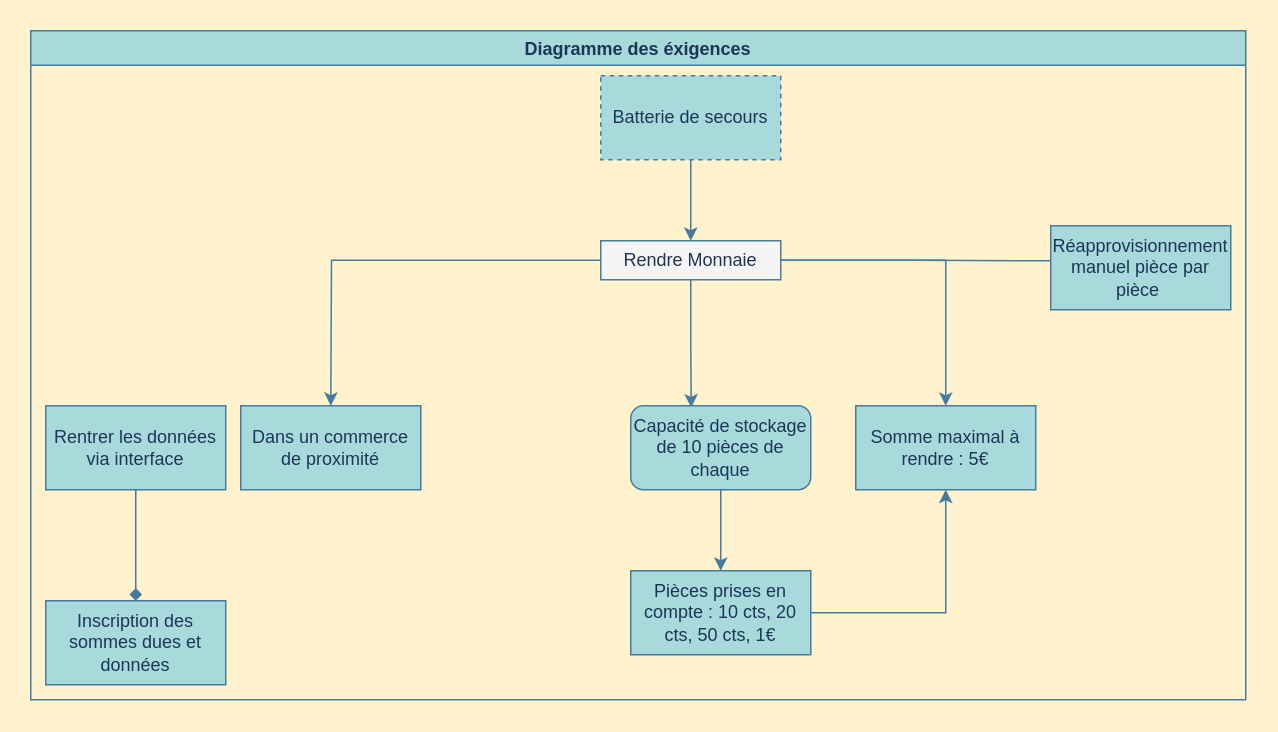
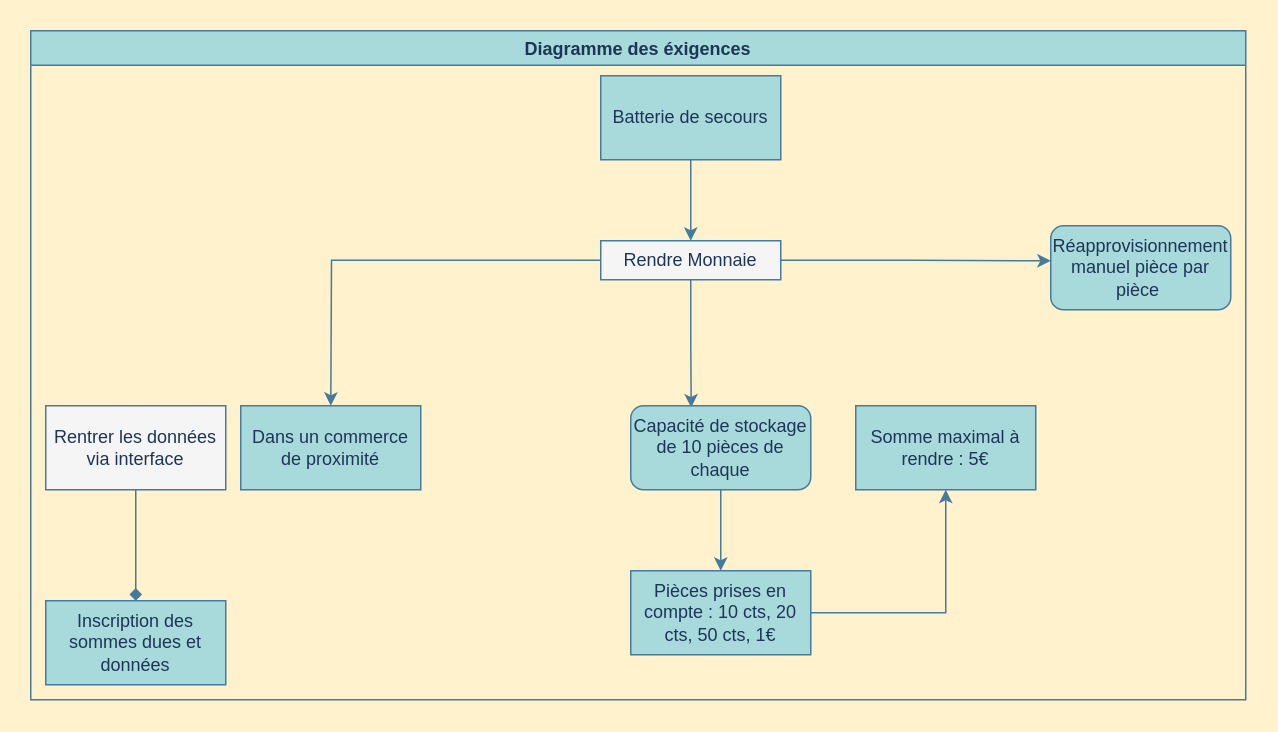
node "Batterie de secours": style dashed -> solid
edge "Rendre Monnaie" -- "Réapprovisionnement manuel pièce par pièce": arrowhead none -> classic
node "Réapprovisionnement manuel pièce par pièce": shape rectangle -> rounded rectangle
edge "Rendre Monnaie" -> "Somme maximal à rendre : 5€": removed
node "Rentrer les données via interface": fillcolor #a8dadc -> #f5f5f5
